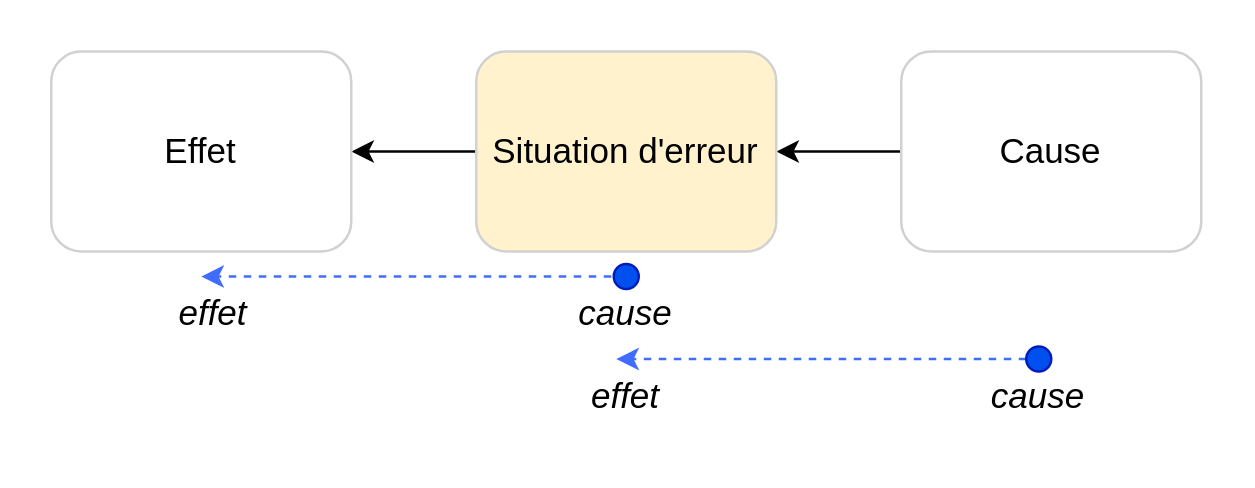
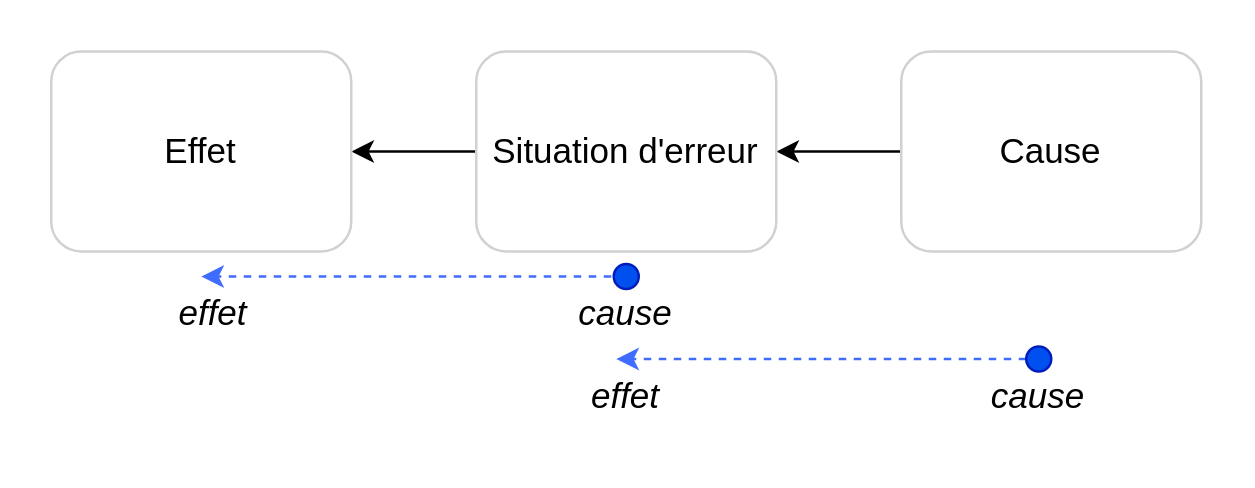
node "Situation d'erreur": fillcolor #fff2cc -> #ffffff
